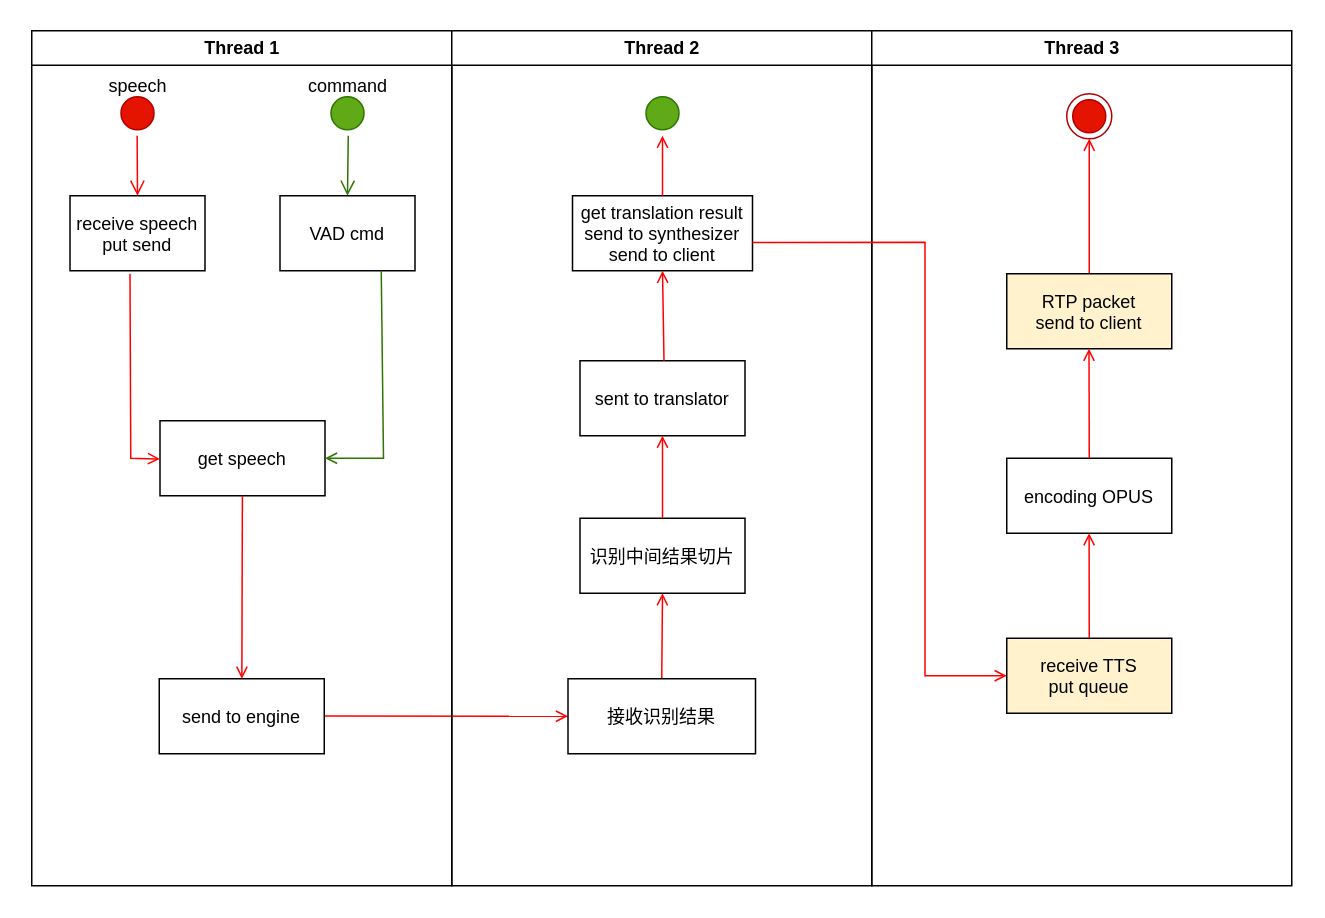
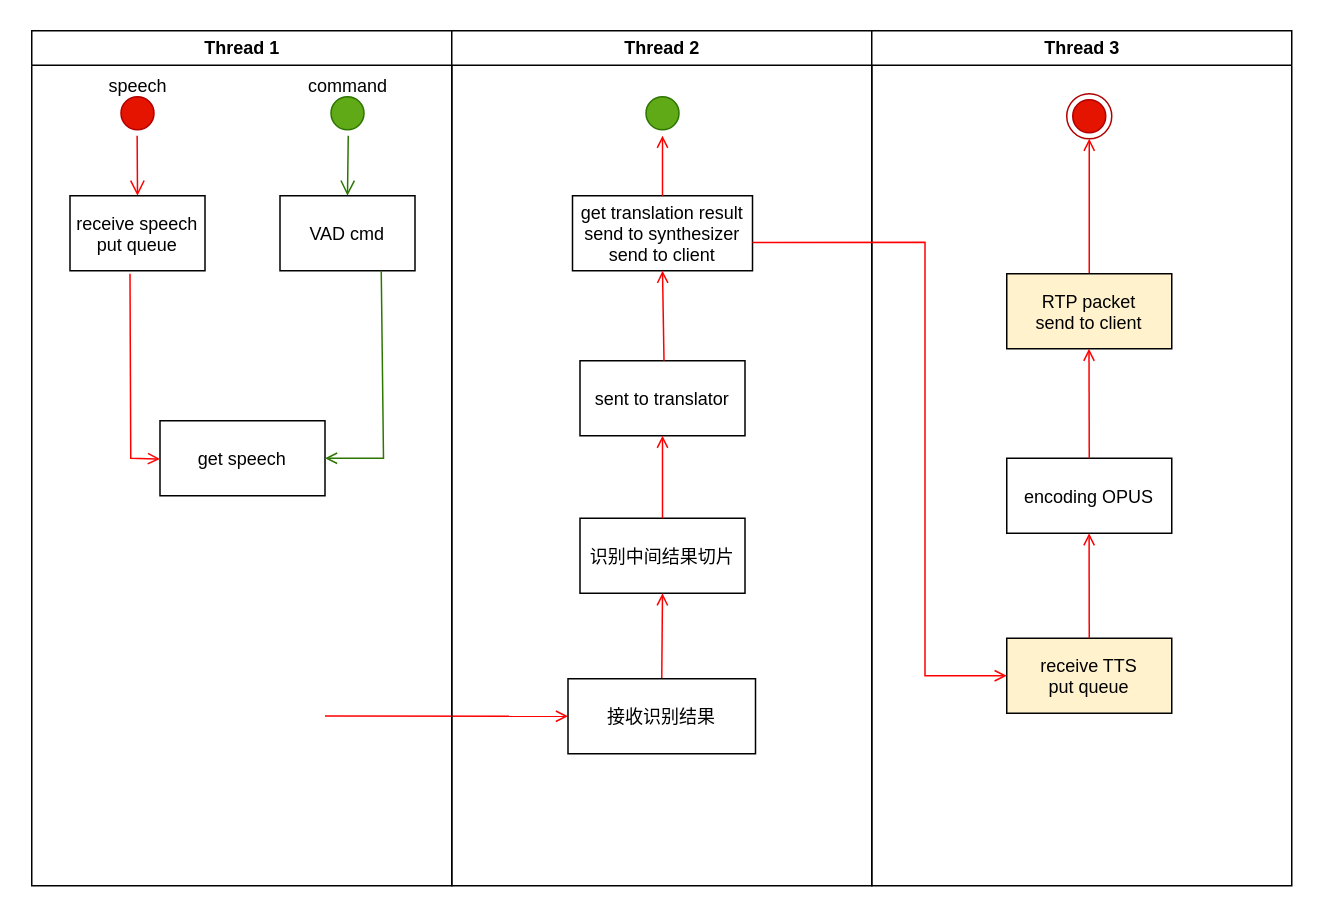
node "receive speech put send": label "receive speech put send" -> "receive speech put queue"
edge "get speech" -> "send to engine": removed
node "send to engine": removed
